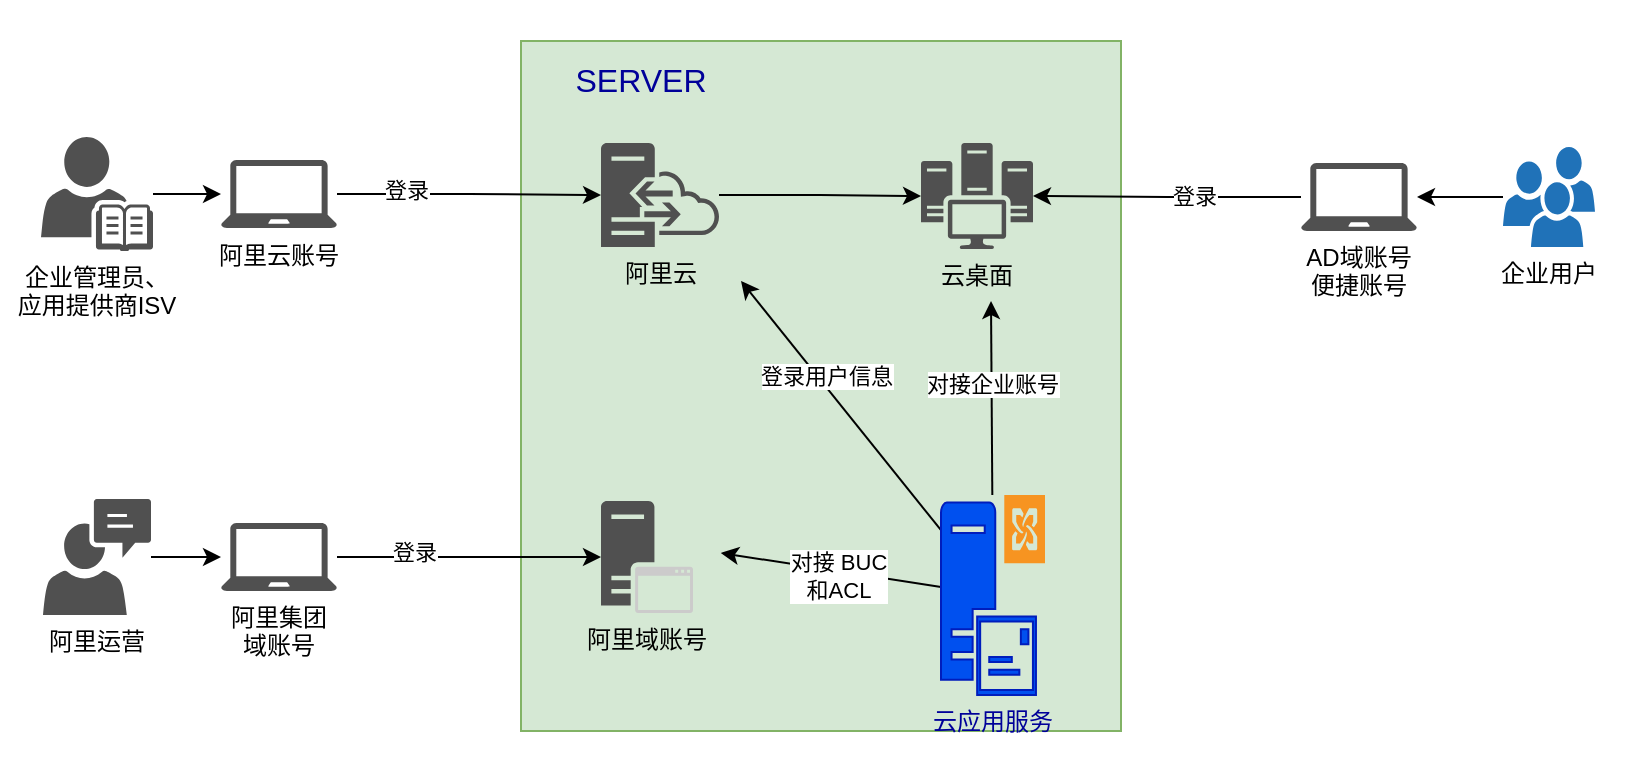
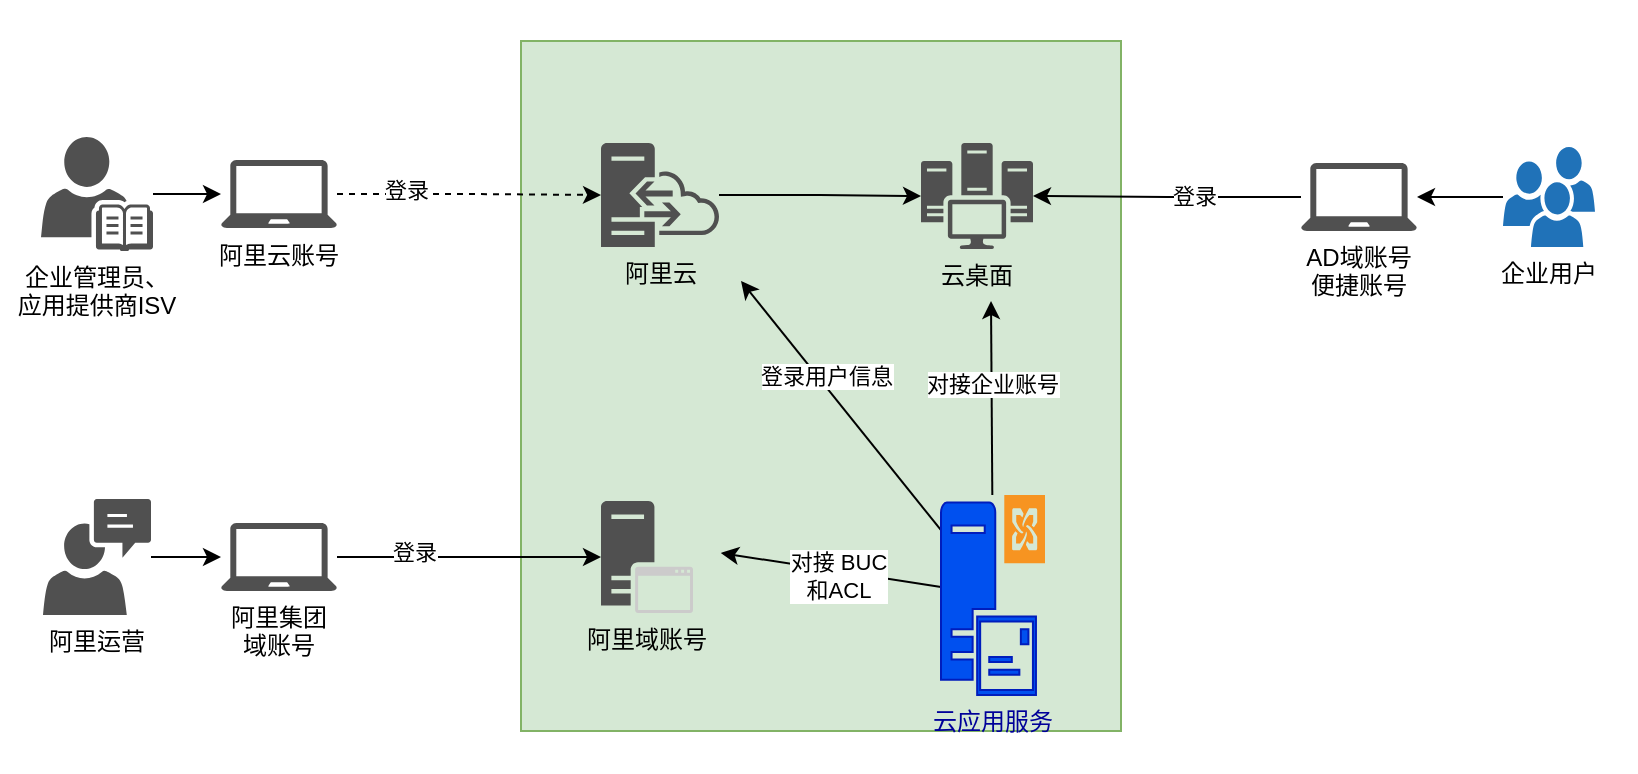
node "SERVER": removed
edge "阿里云账号" -> "阿里云": style solid -> dashed
